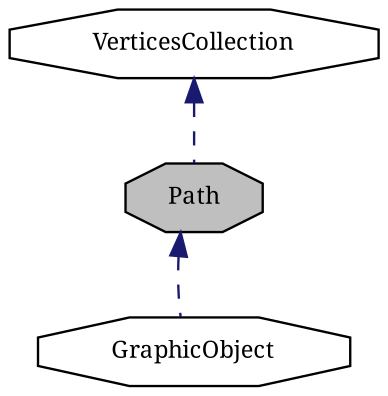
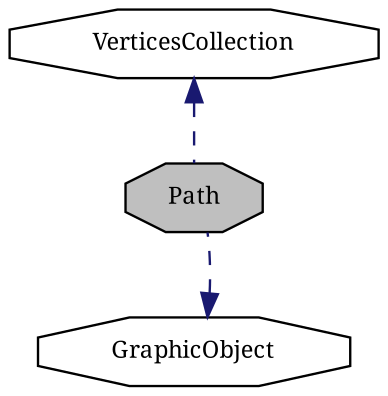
edge "GraphicObject" -> "Path": reversed
